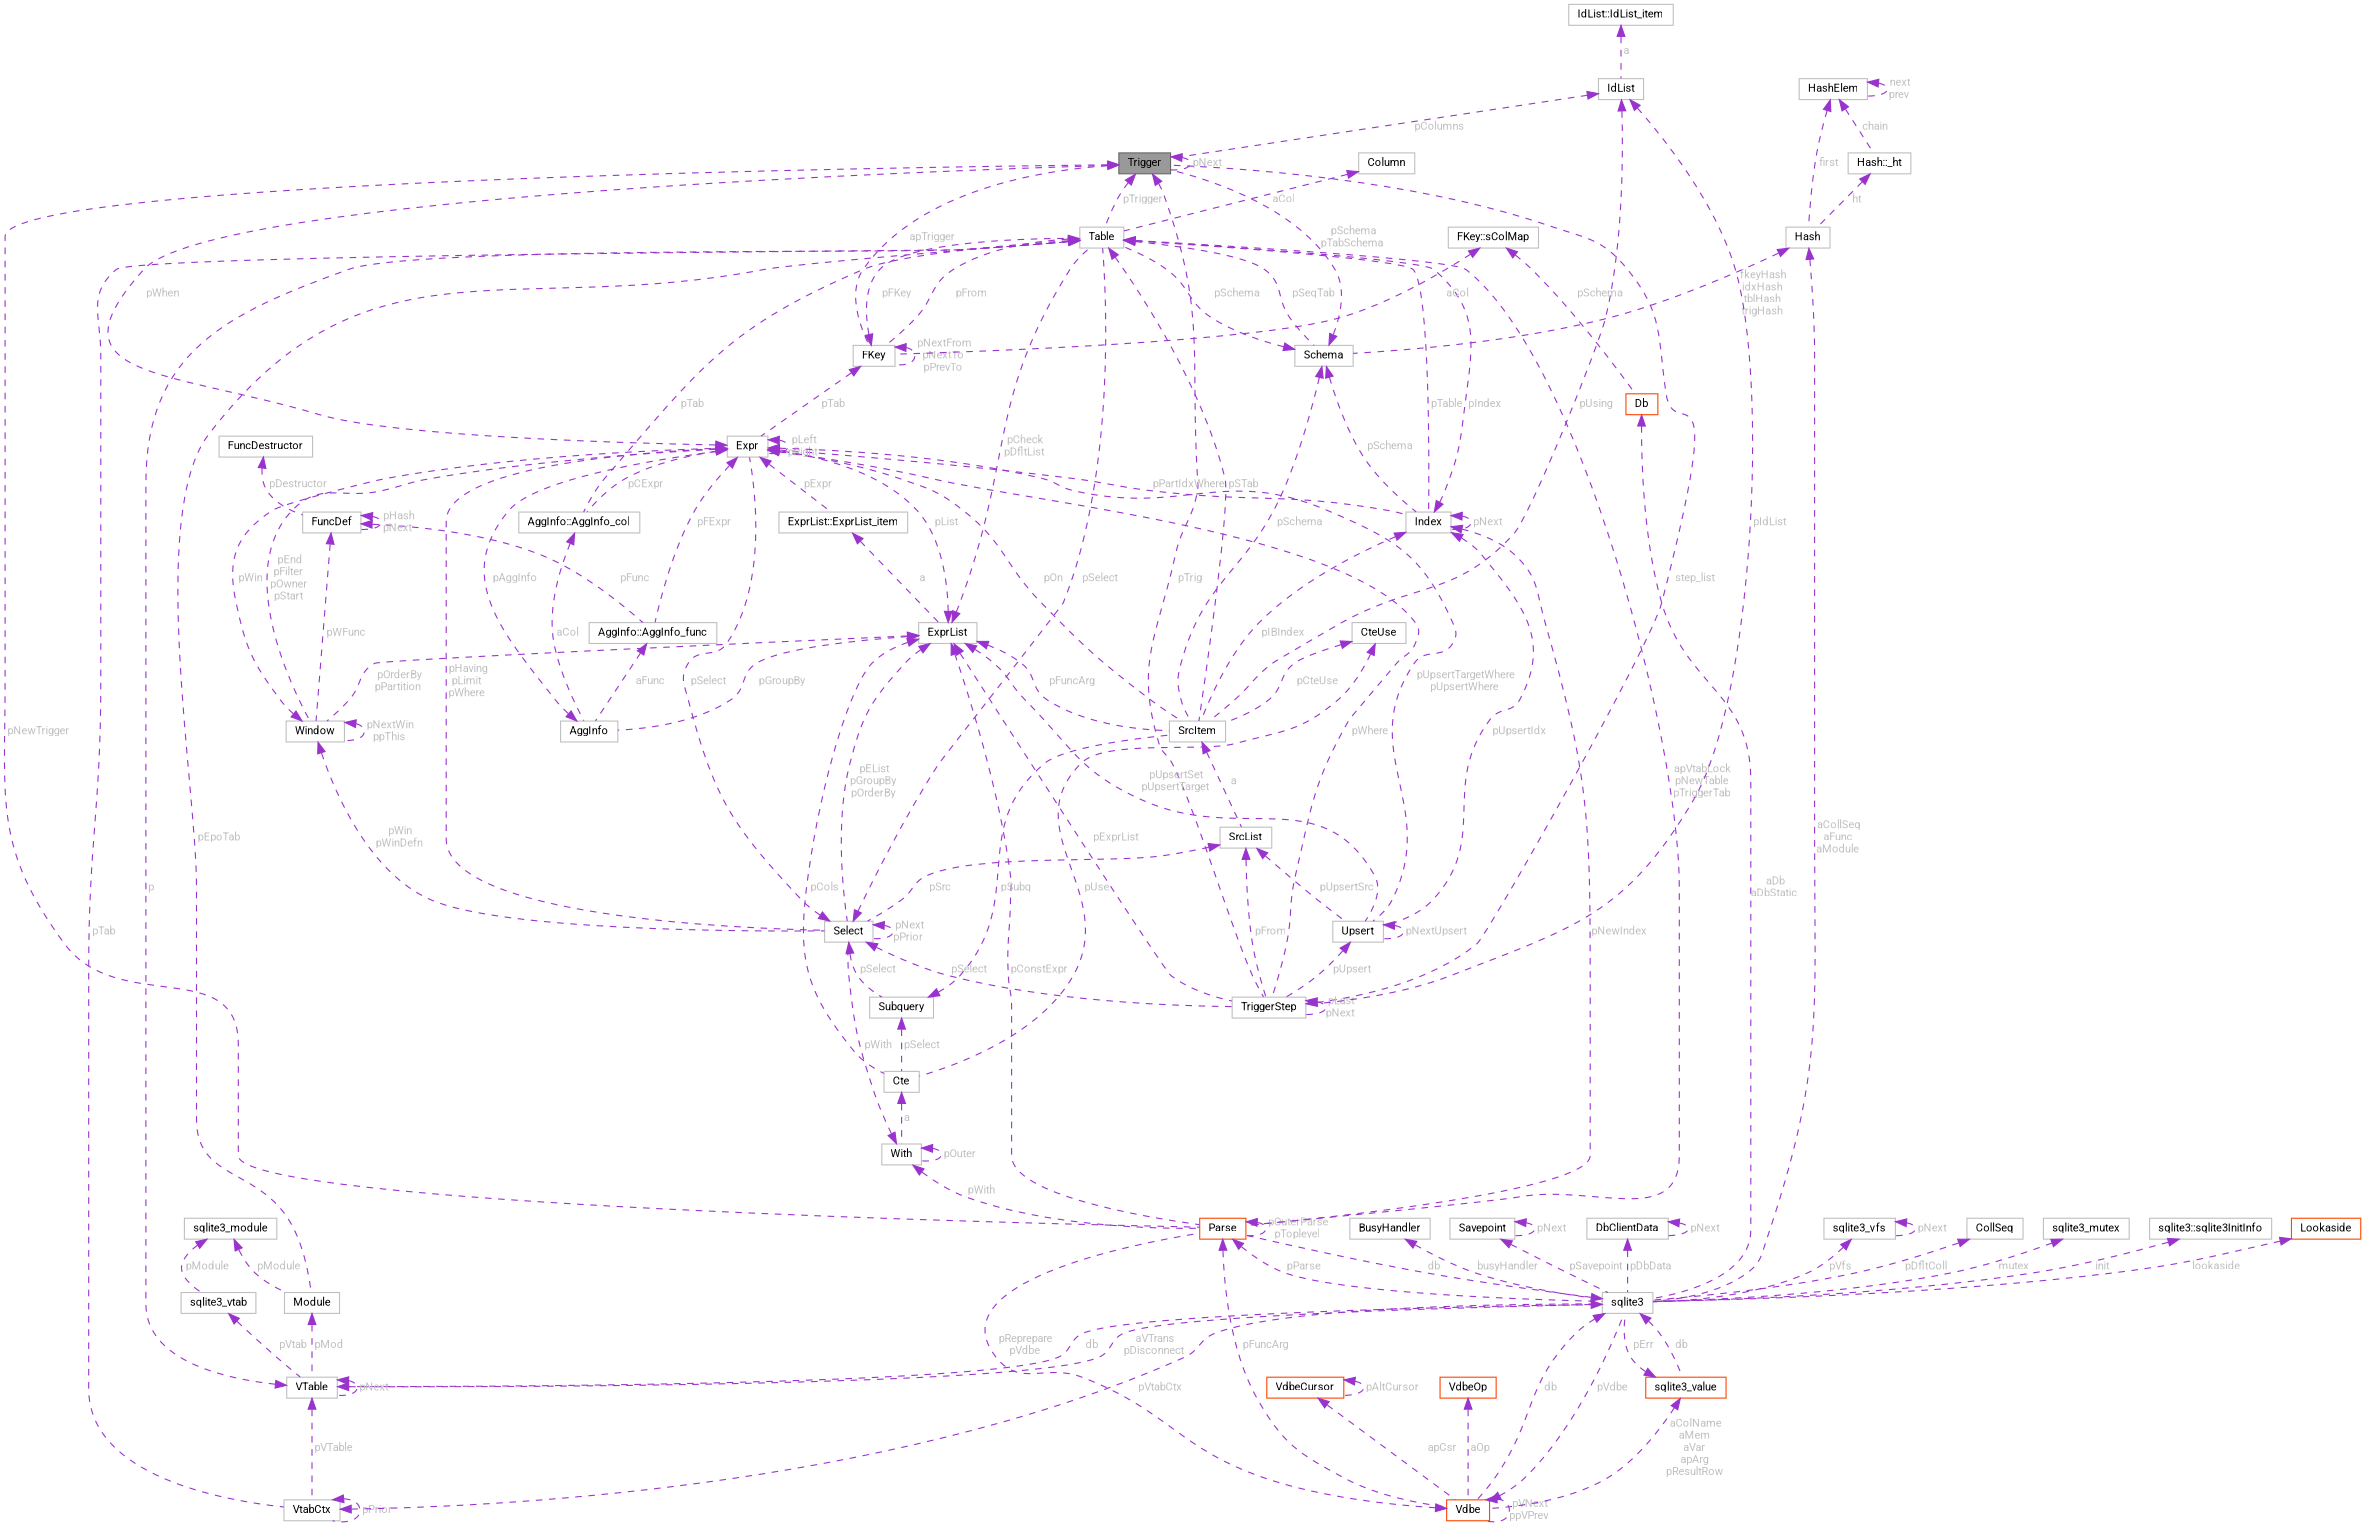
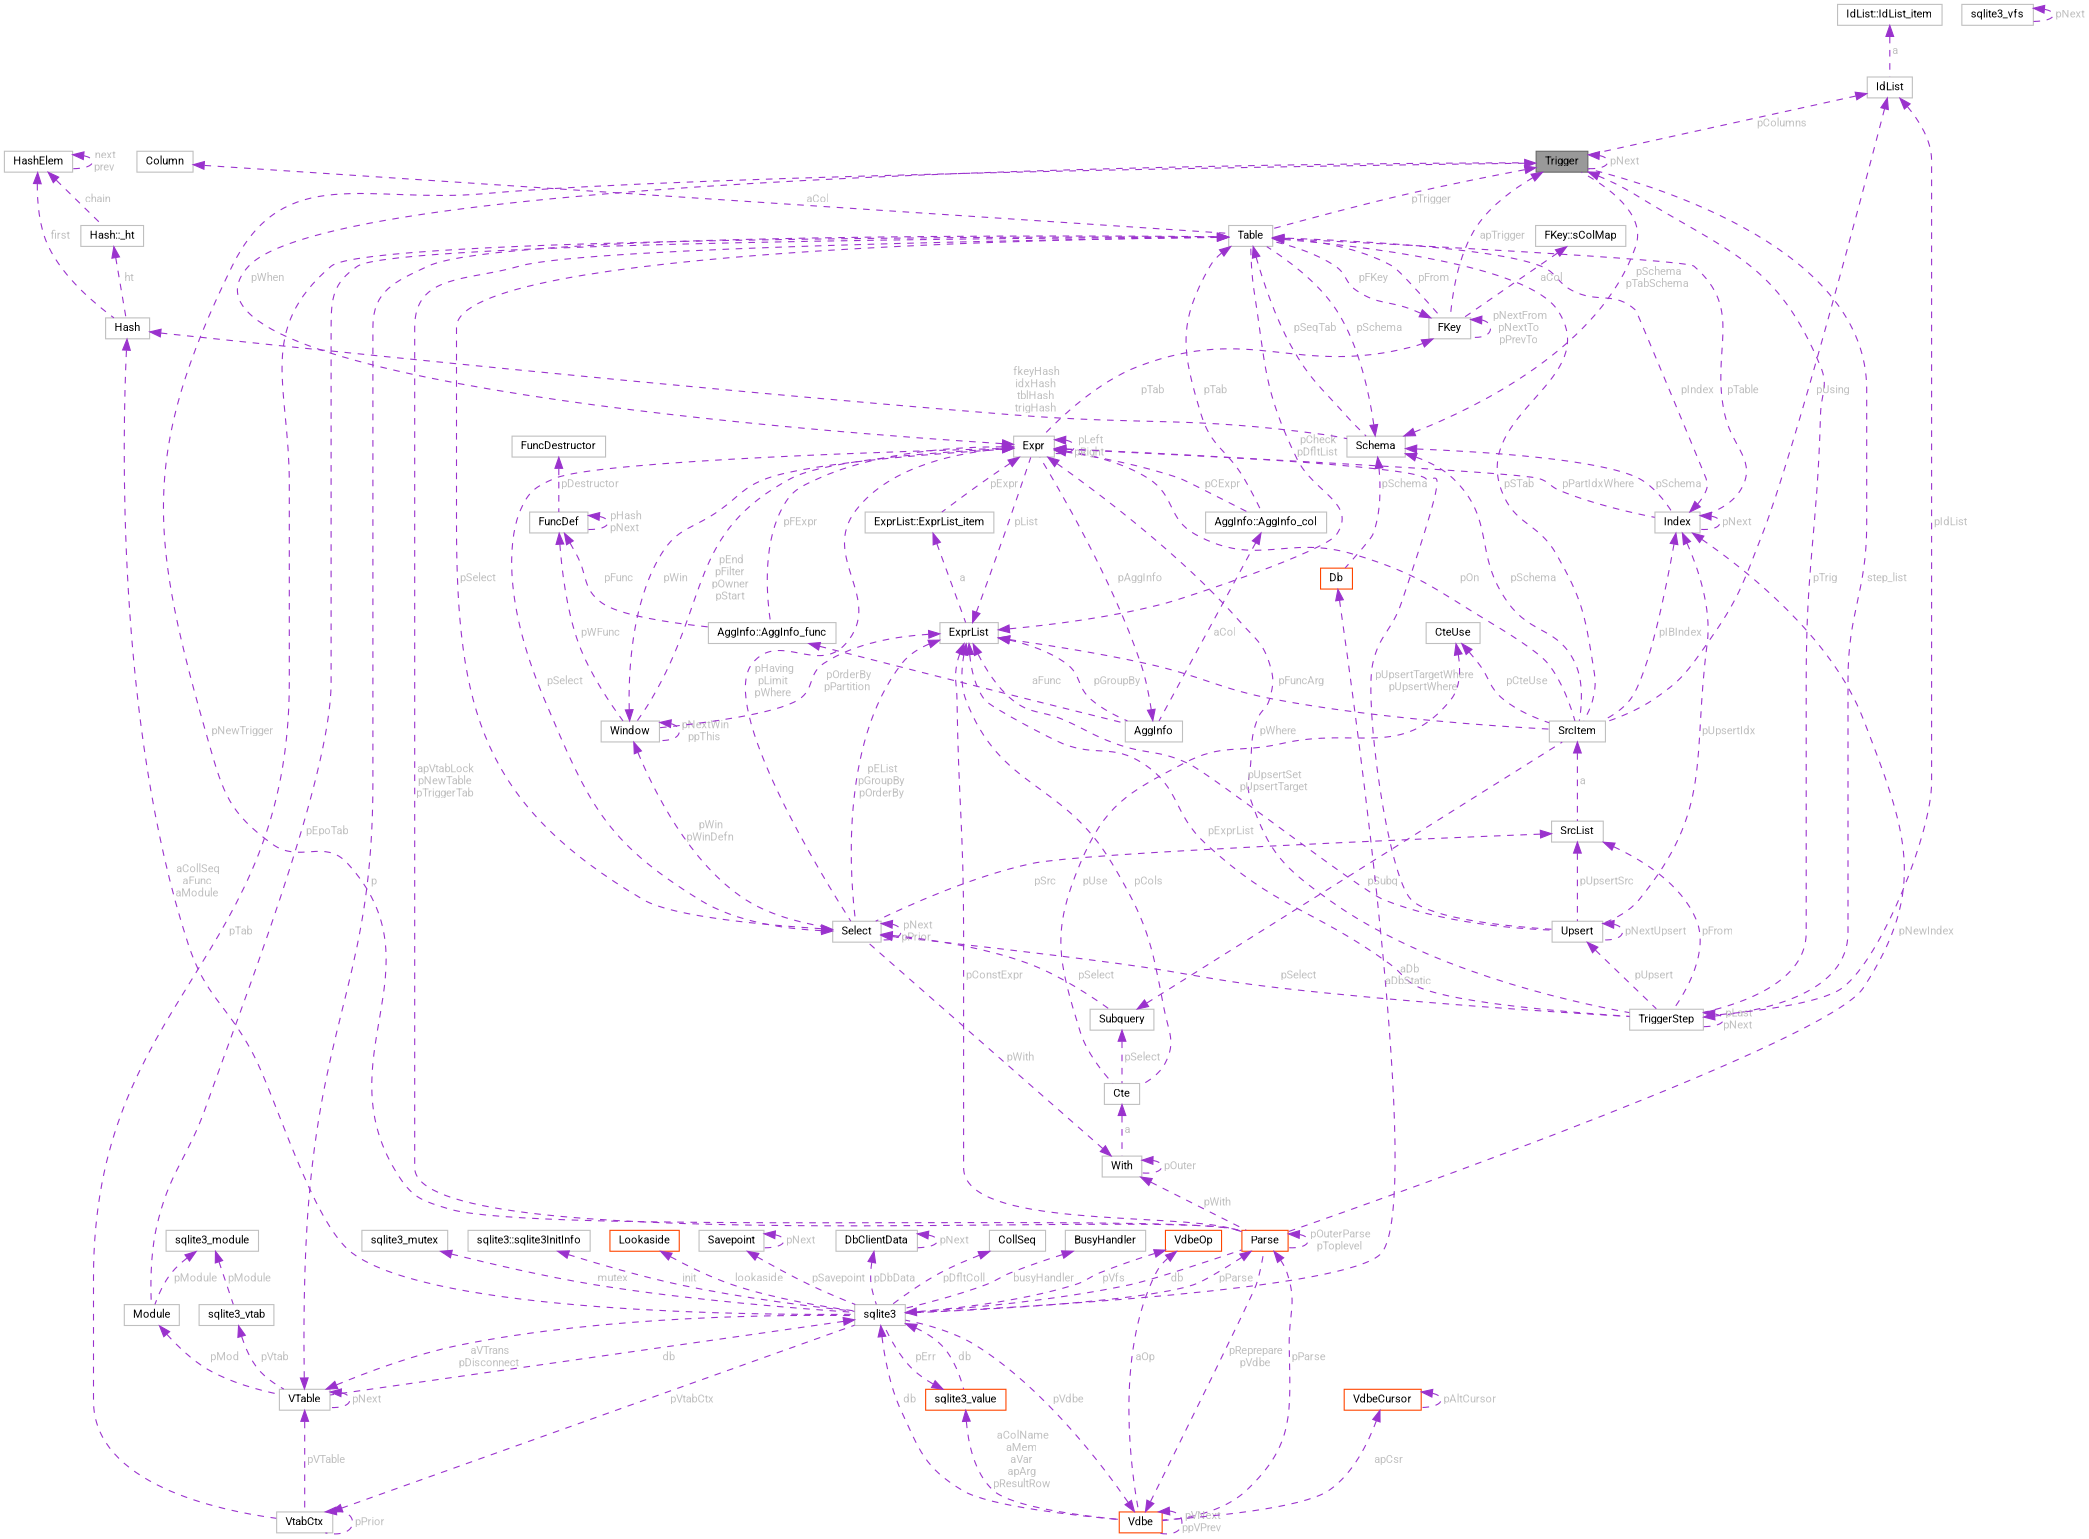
edge "Db" -> "FKey::sColMap": now "Db" -> "Schema"
edge "sqlite3" -> "sqlite3_vfs": now "sqlite3" -> "VdbeOp"
edge "Vdbe" -> "Parse": label " pFuncArg" -> " pParse"
